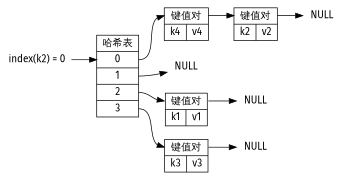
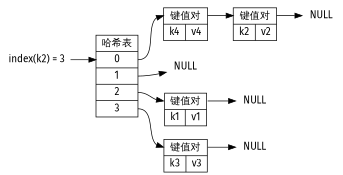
node "index(k2) = 0": label "index(k2) = 0" -> "index(k2) = 3"
